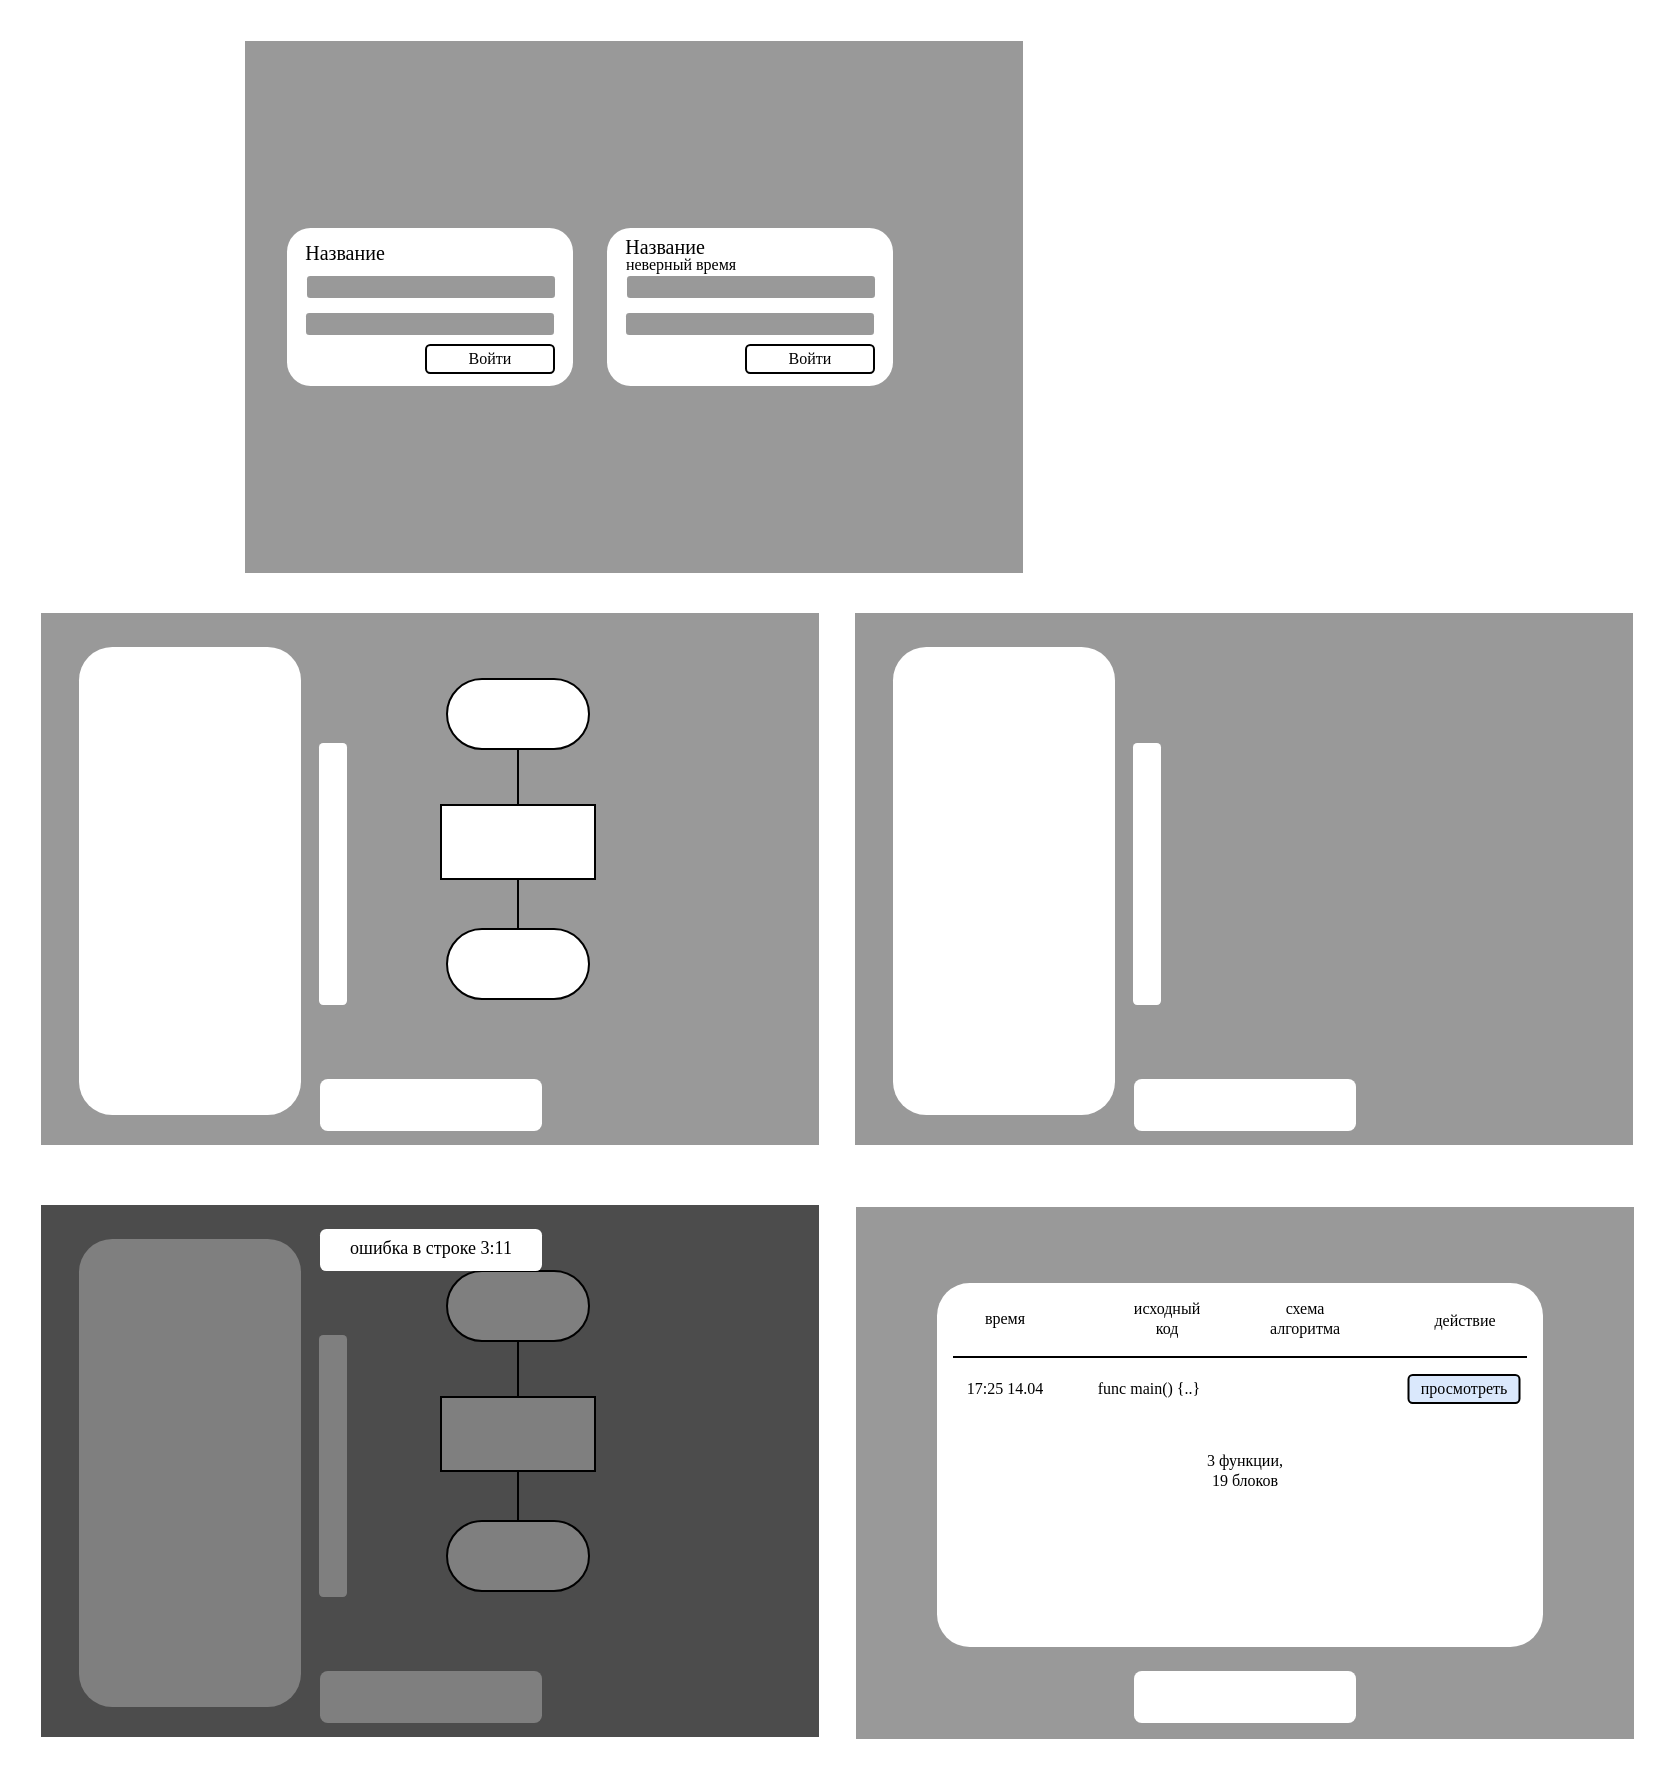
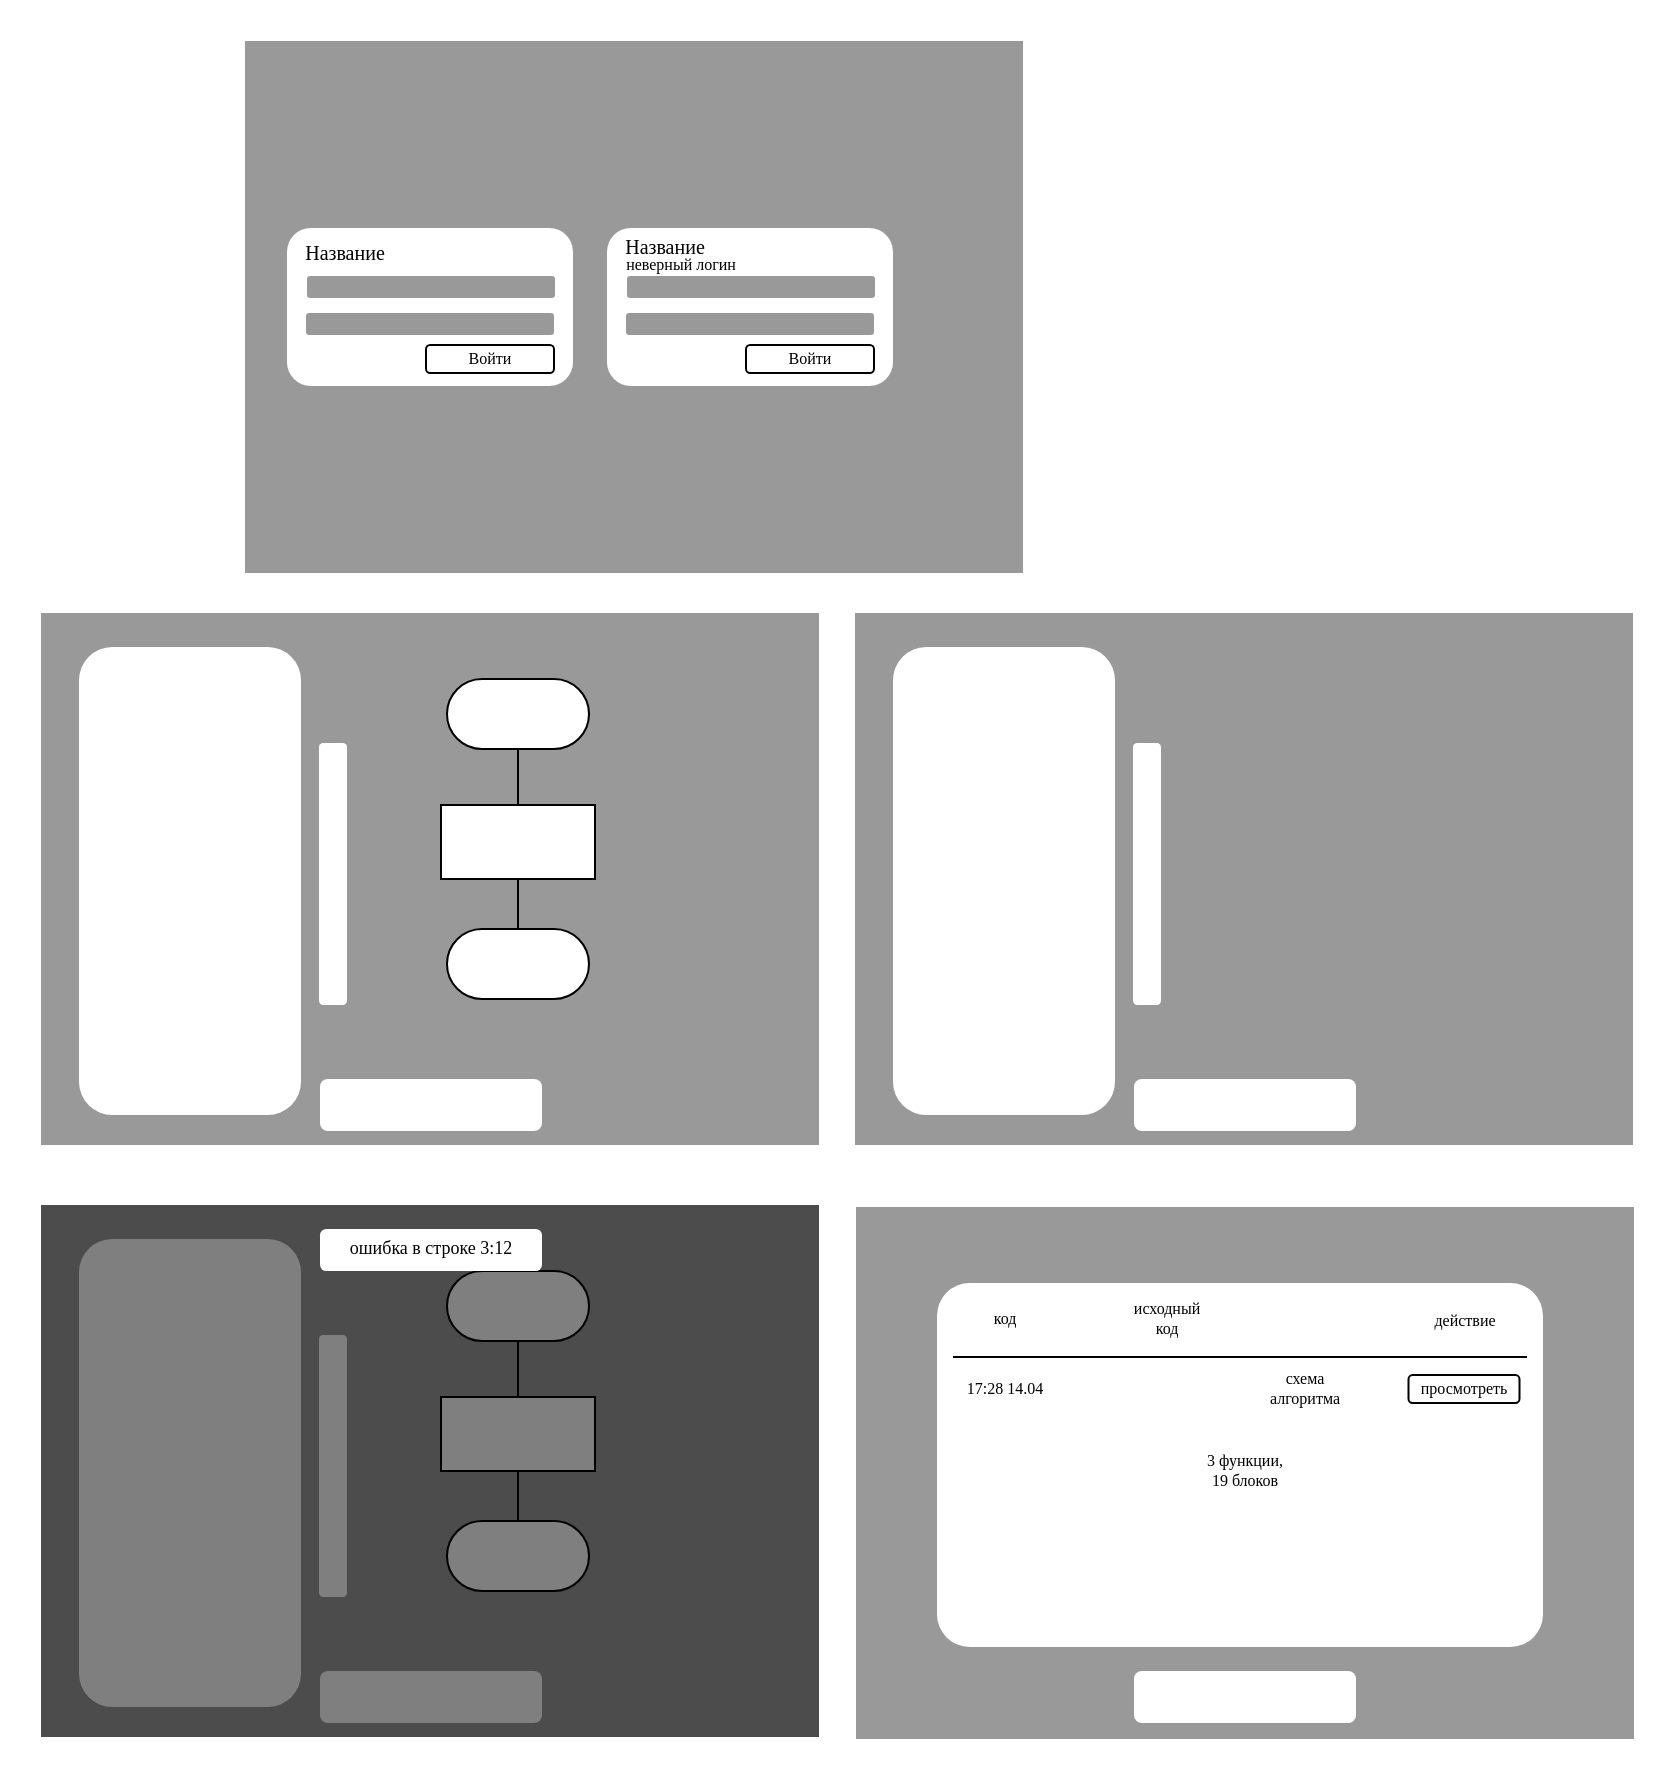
node "неверный время": label "неверный время" -> "неверный логин"
node "ошибка в строке 3:11": label "ошибка в строке 3:11" -> "ошибка в строке 3:12"
node "время": label "время" -> "код"
node "схема алгоритма": moved (1304, 1319) -> (1304, 1389)
node "17:25 14.04": label "17:25 14.04" -> "17:28 14.04"
node "func main() {..}": removed
node "просмотреть": fillcolor #dae8fc -> #ffffff
